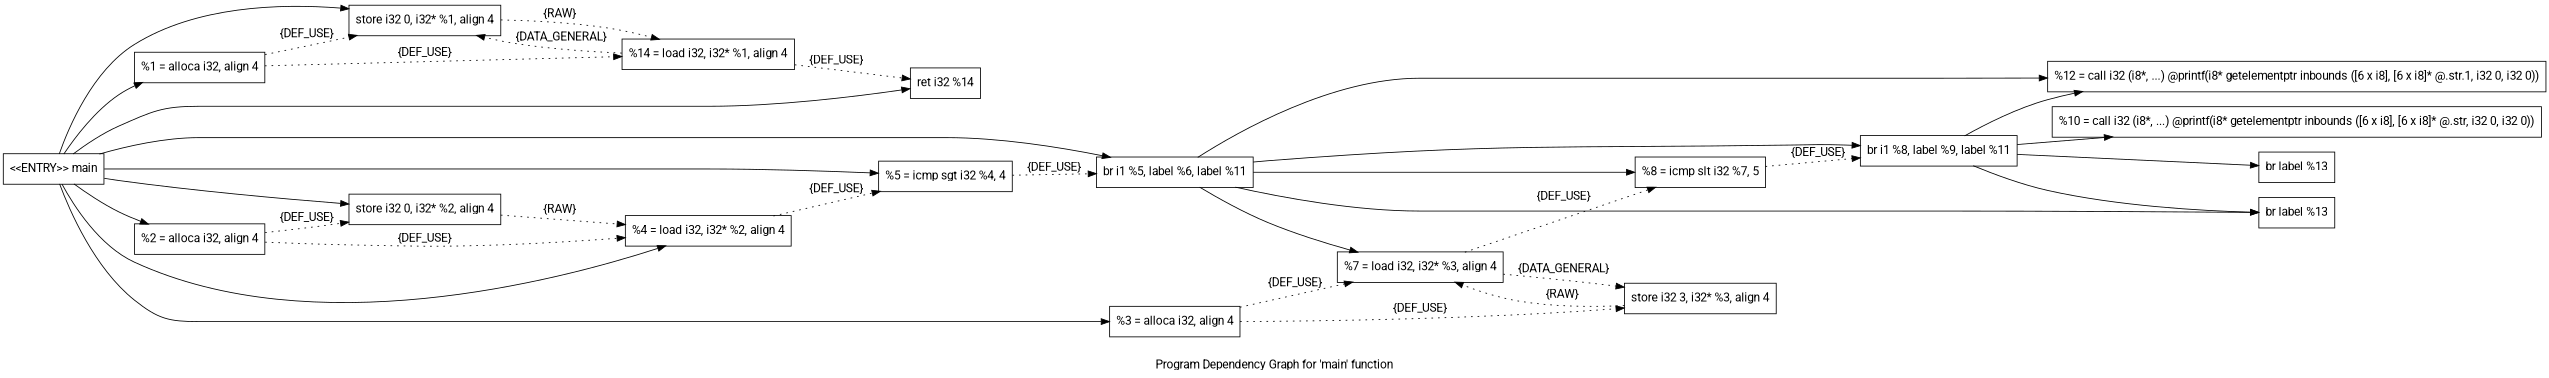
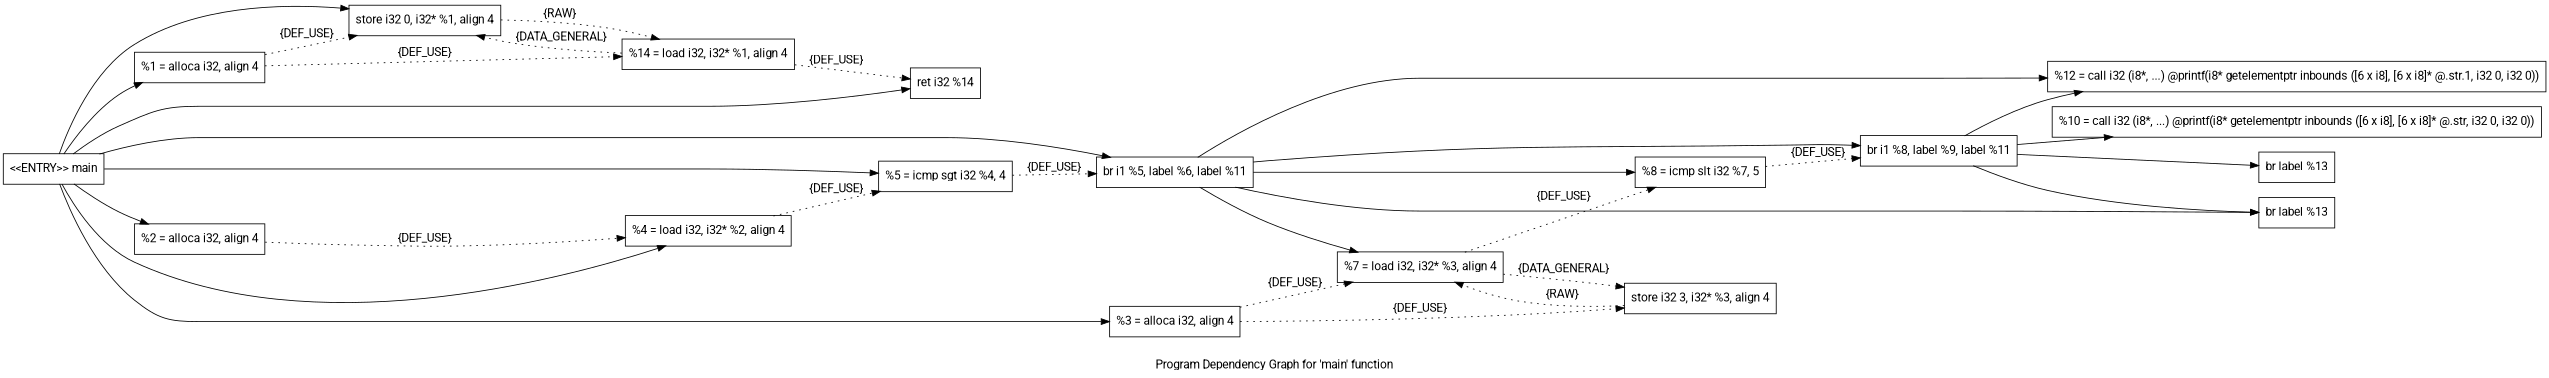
node "store i32 0, i32* %2, align 4": removed
